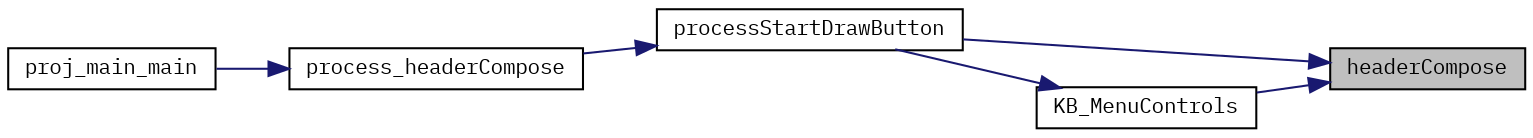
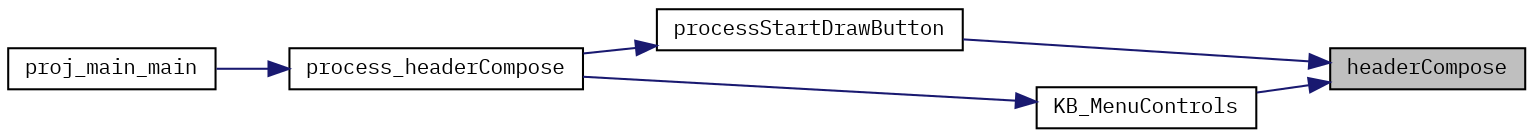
edge "processStartDrawButton" -> "KB_MenuControls": now "process_headerCompose" -> "KB_MenuControls"
